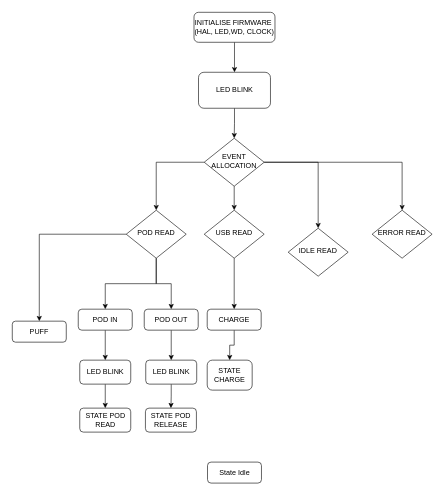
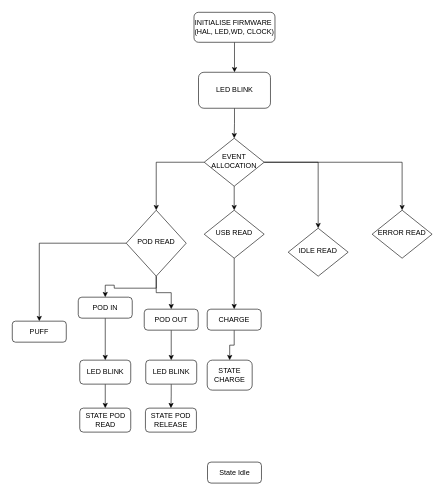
node "POD READ": size 60x48 -> 60x66
node "POD IN": moved (105, 320) -> (105, 308)
